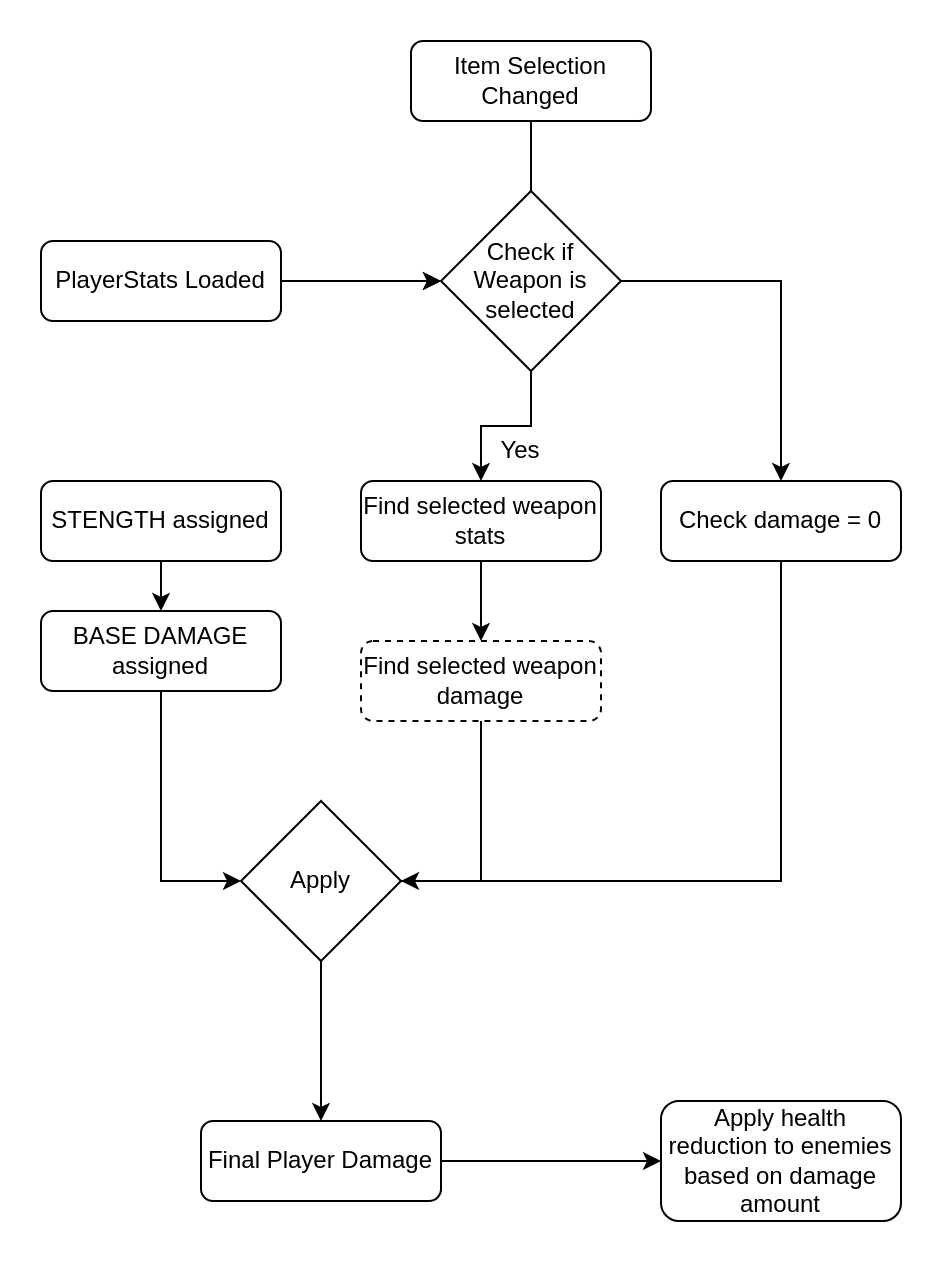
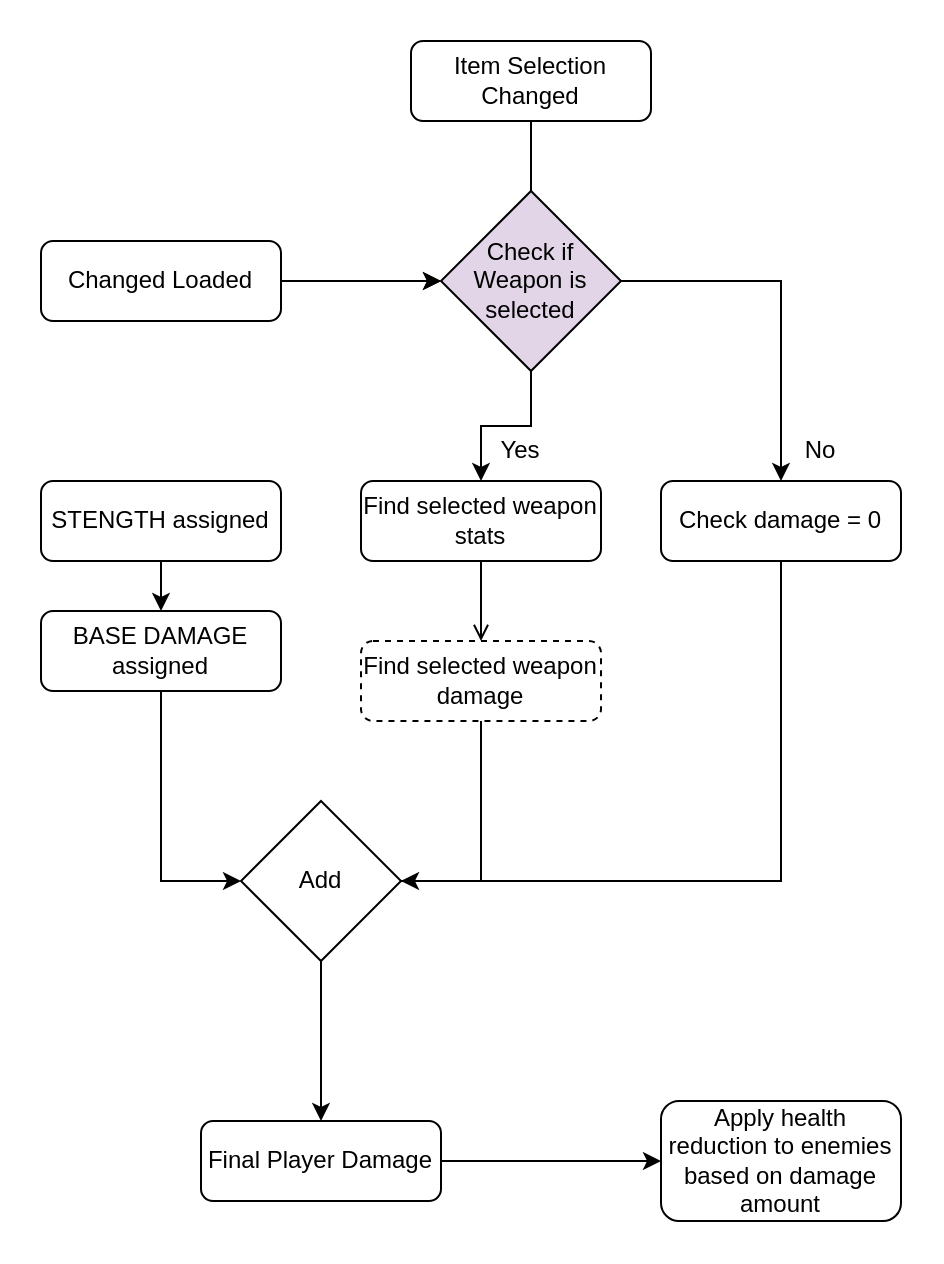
node "PlayerStats Loaded": label "PlayerStats Loaded" -> "Changed Loaded"
node "Check if Weapon is selected": fillcolor #ffffff -> #e1d5e7
node "No": added
edge "Find selected weapon stats" -> "Find selected weapon damage": arrowhead classic -> open
node "Apply": label "Apply" -> "Add"
